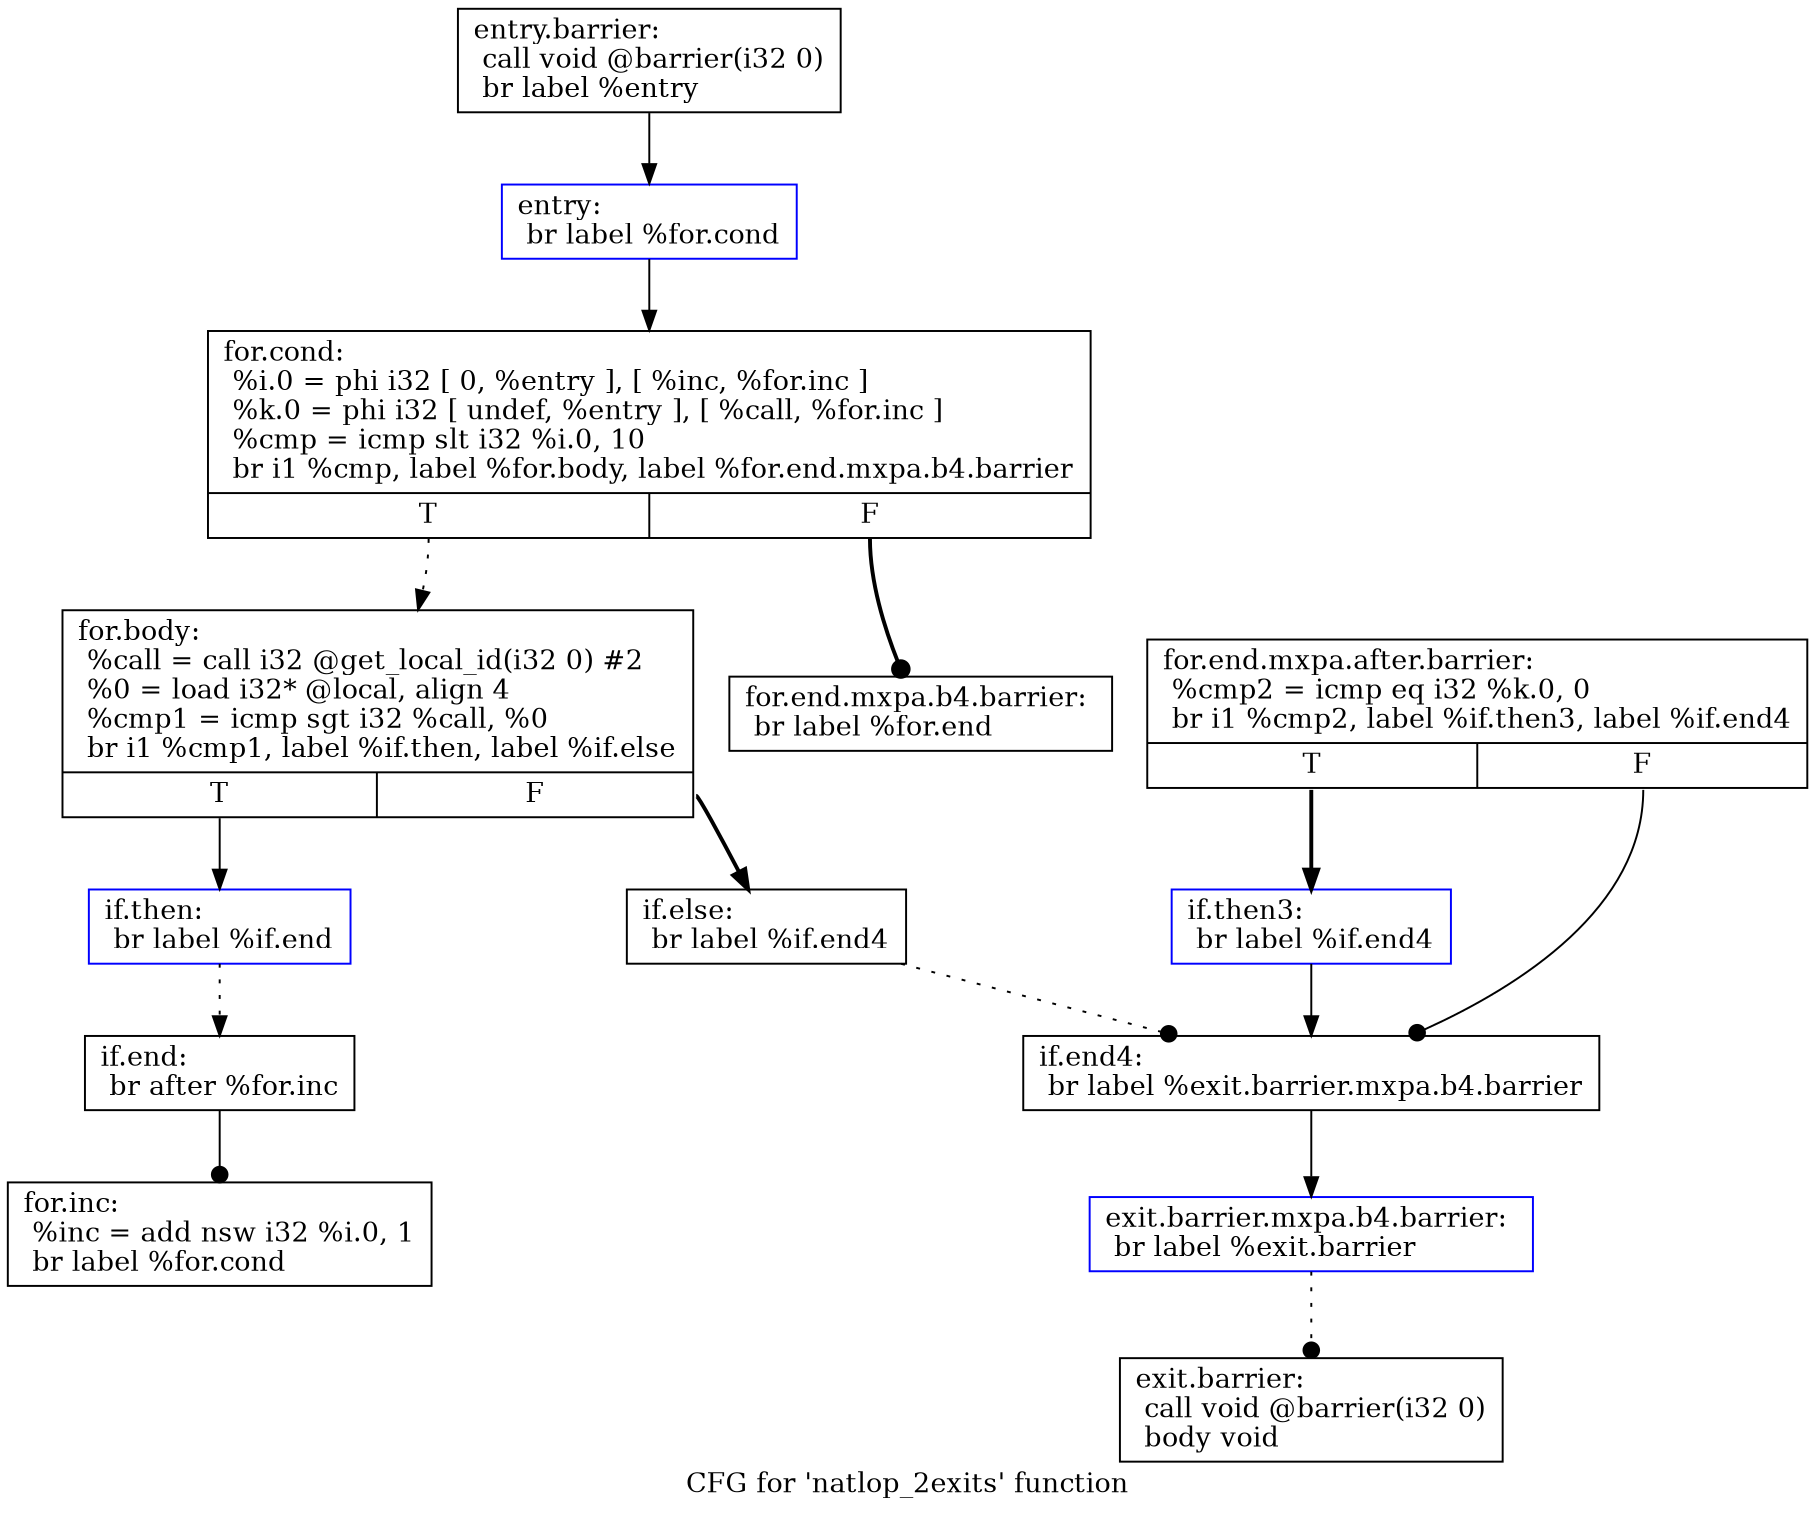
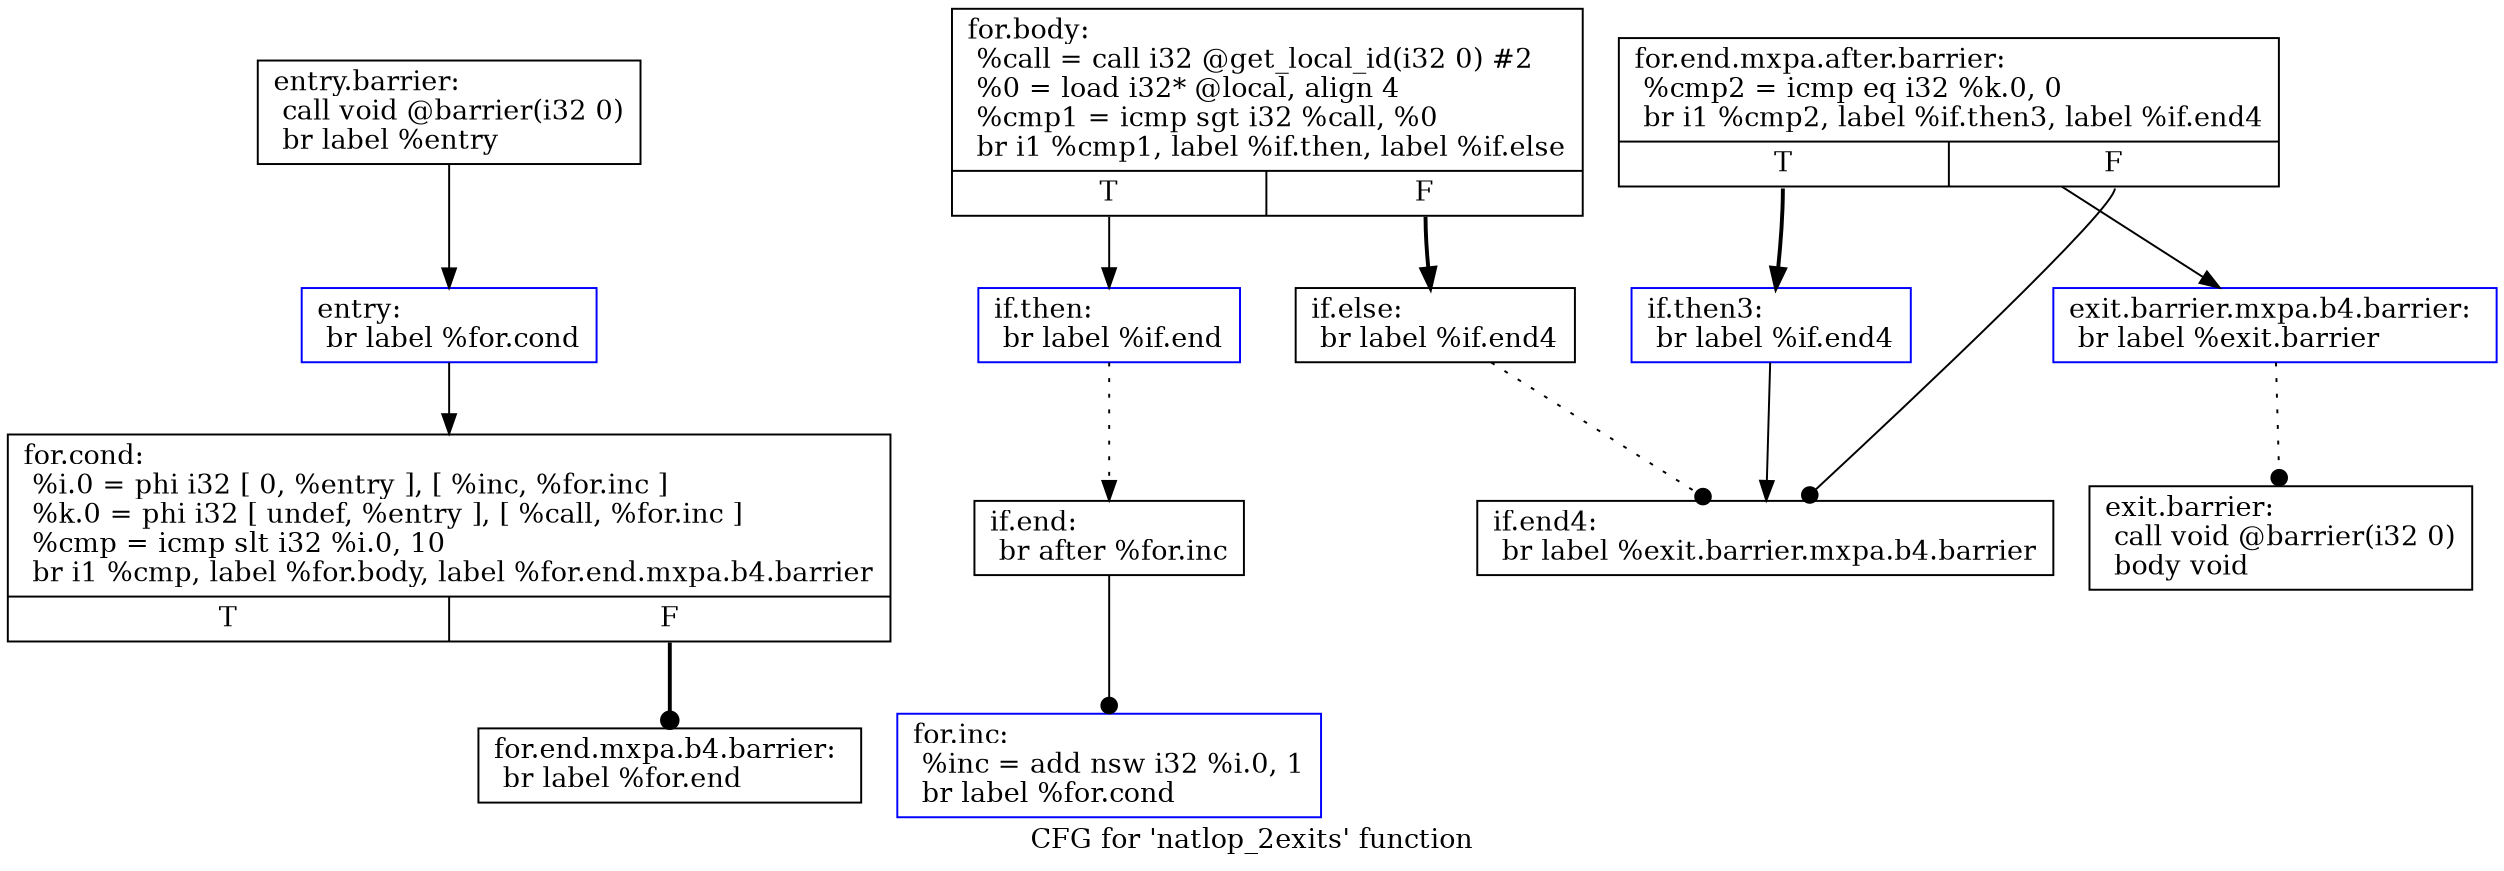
edge "for.cond:" -> "for.body:": removed
edge "if.end4:" -> "exit.barrier.mxpa.b4.barrier:": now "for.end.mxpa.after.barrier:" -> "exit.barrier.mxpa.b4.barrier:"
node "for.inc:": color black -> blue
